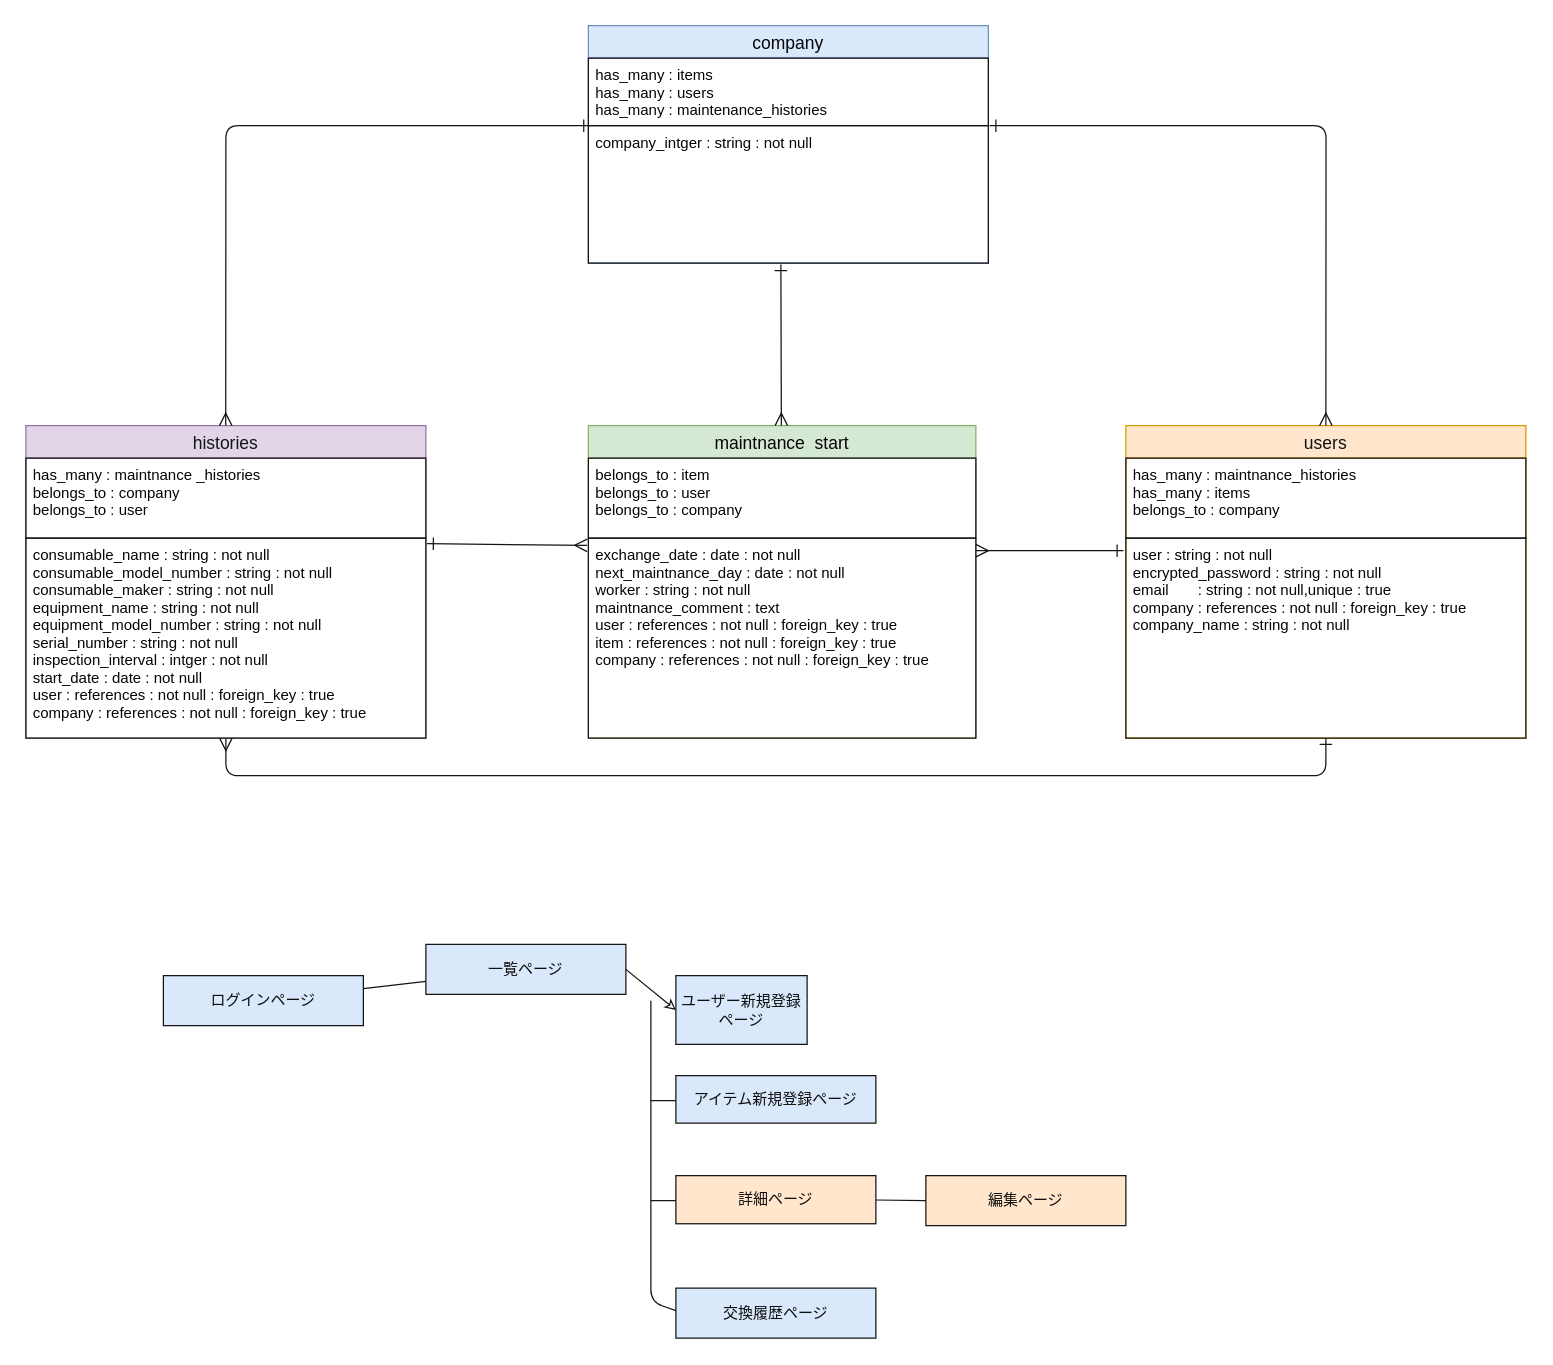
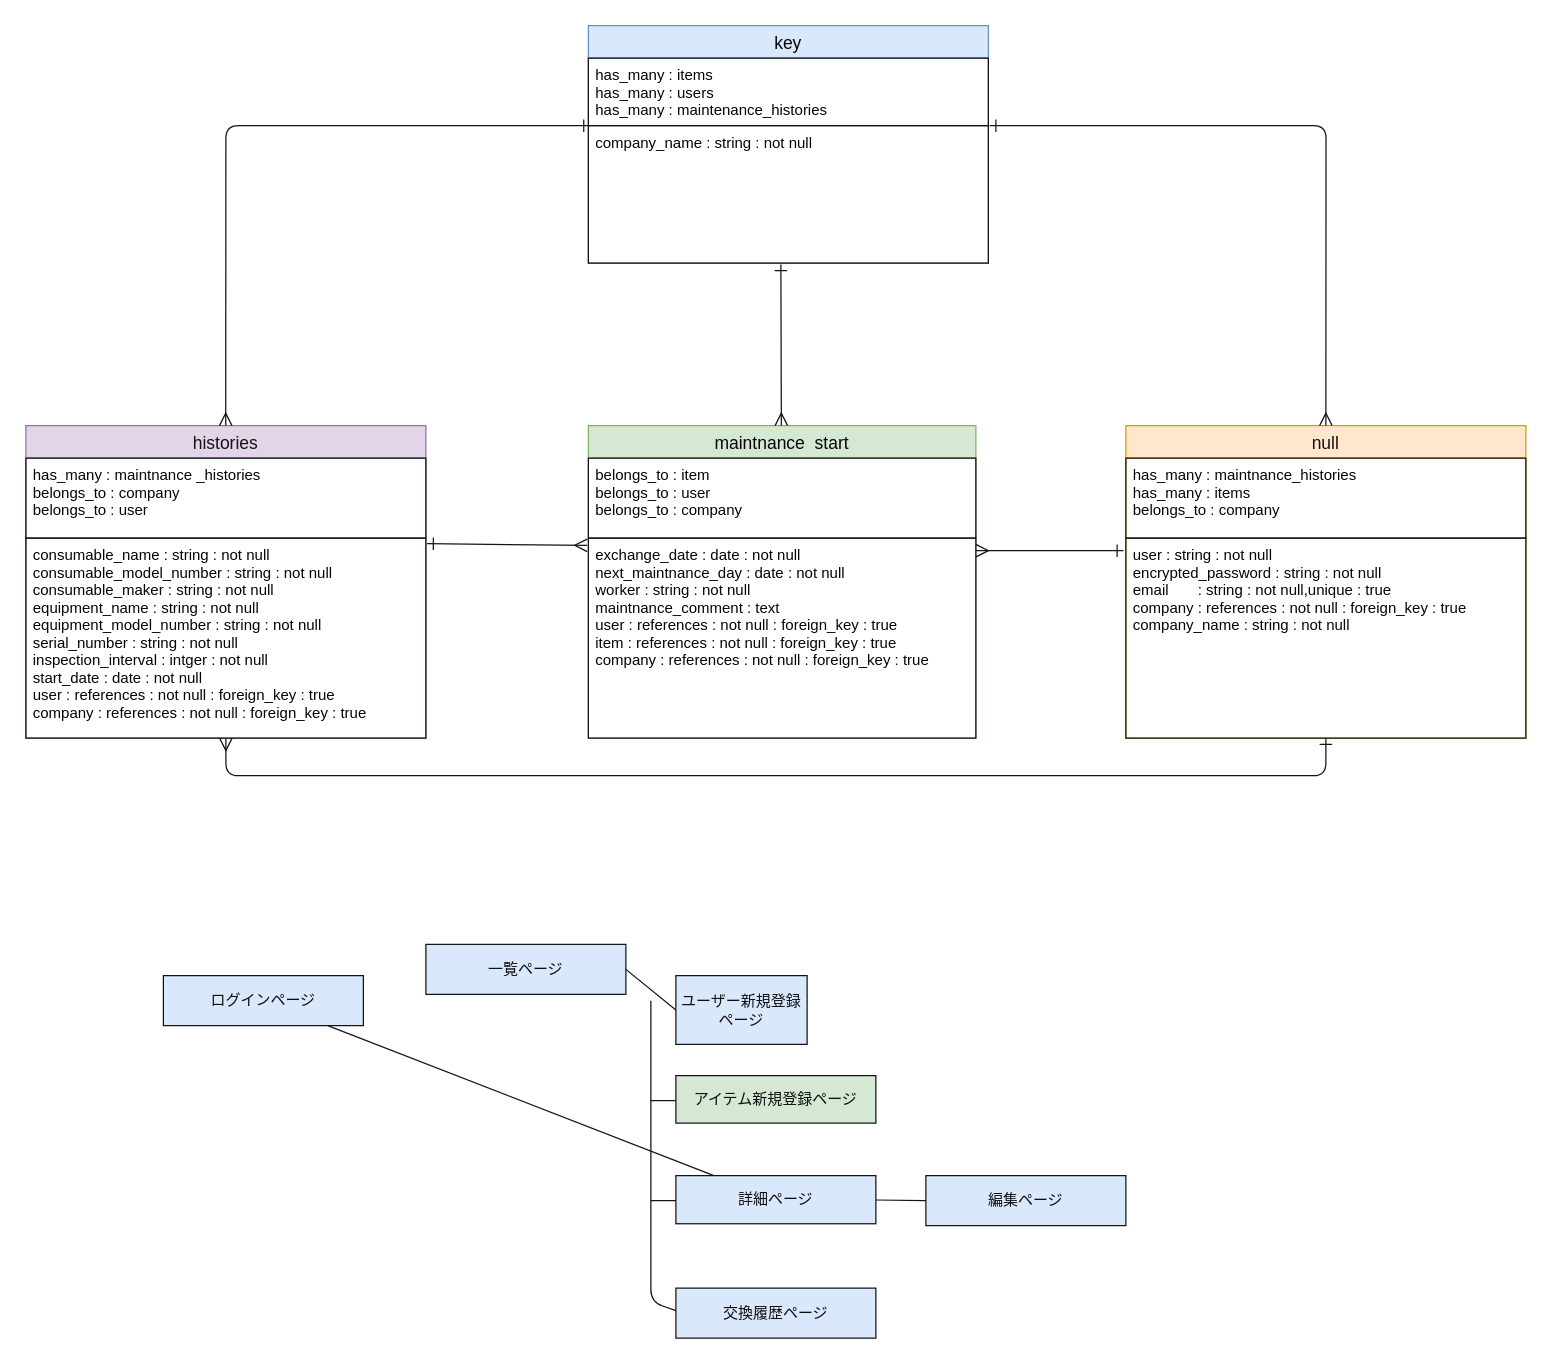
node "company": label "company" -> "key"
node "company_intger : string : not null": label "company_intger : string : not null" -> "company_name : string : not null"
node "users": label "users" -> "null"
edge "一覧ページ" -- "ログインページ": now "詳細ページ" -- "ログインページ"
edge "一覧ページ" -> "ユーザー新規登録ページ": arrowhead classic -> none
node "アイテム新規登録ページ": fillcolor #dae8fc -> #d5e8d4
node "詳細ページ": fillcolor #ffe6cc -> #dae8fc
node "編集ページ": fillcolor #ffe6cc -> #dae8fc
